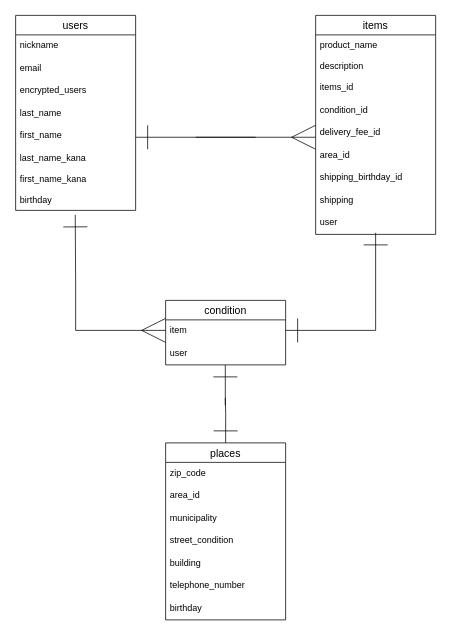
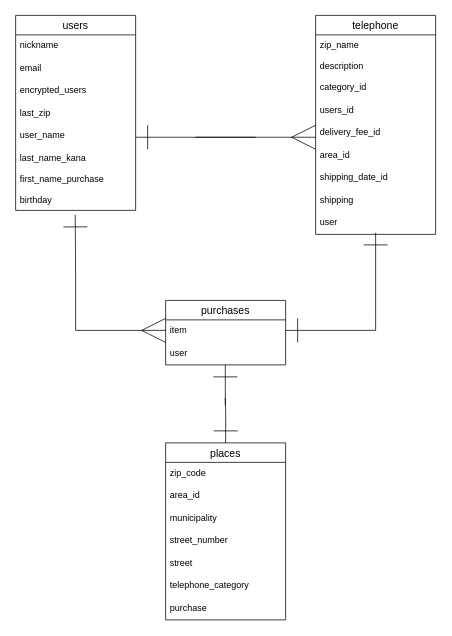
node "items": label "items" -> "telephone"
node "product_name description": label "product_name description" -> "zip_name description"
node "items_id": label "items_id" -> "category_id"
node "condition_id": label "condition_id" -> "users_id"
node "last_name": label "last_name" -> "last_zip"
node "first_name": label "first_name" -> "user_name"
node "last_name_kana first_name_kana birthday": label "last_name_kana first_name_kana birthday" -> "last_name_kana first_name_purchase birthday"
node "shipping_birthday_id": label "shipping_birthday_id" -> "shipping_date_id"
node "condition": label "condition" -> "purchases"
node "street_condition": label "street_condition" -> "street_number"
node "building": label "building" -> "street"
node "telephone_number": label "telephone_number" -> "telephone_category"
node "birthday": label "birthday" -> "purchase"
